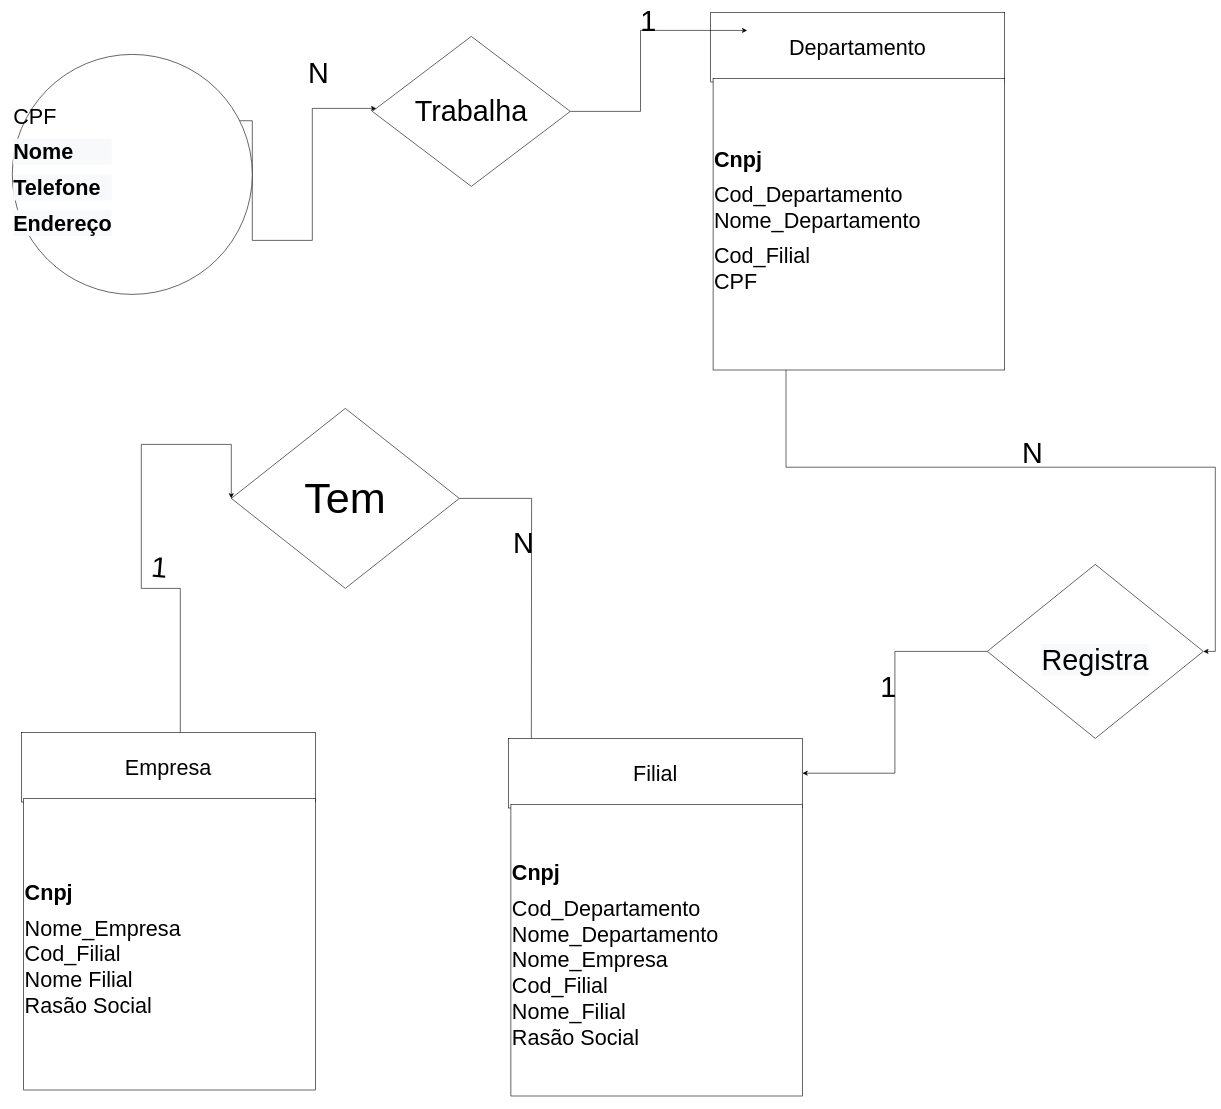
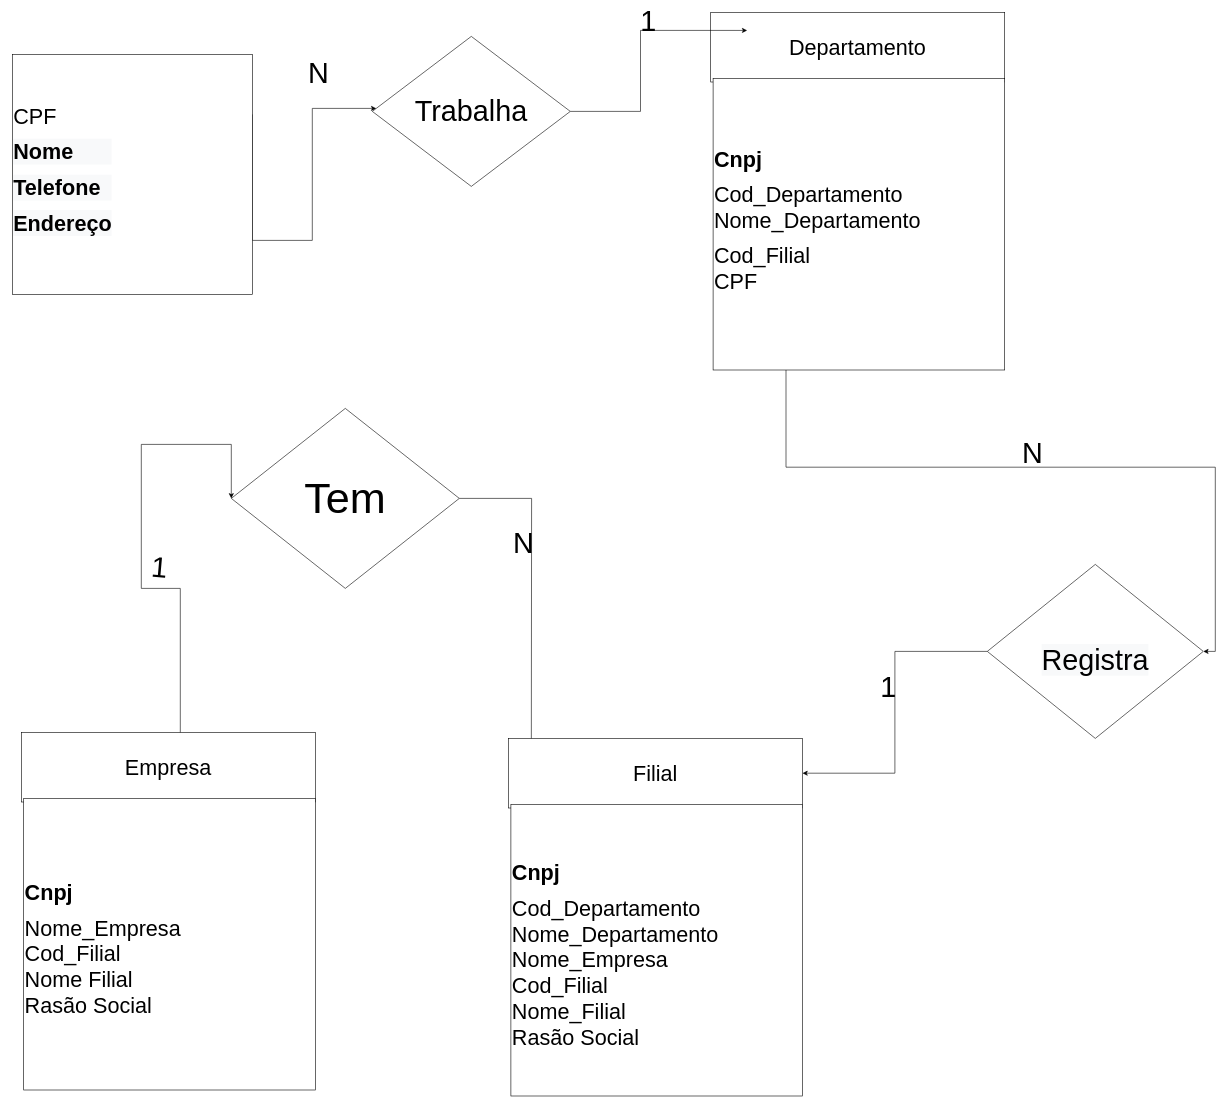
node "CPF NomeTelefoneEndereço": shape ellipse -> rectangle
